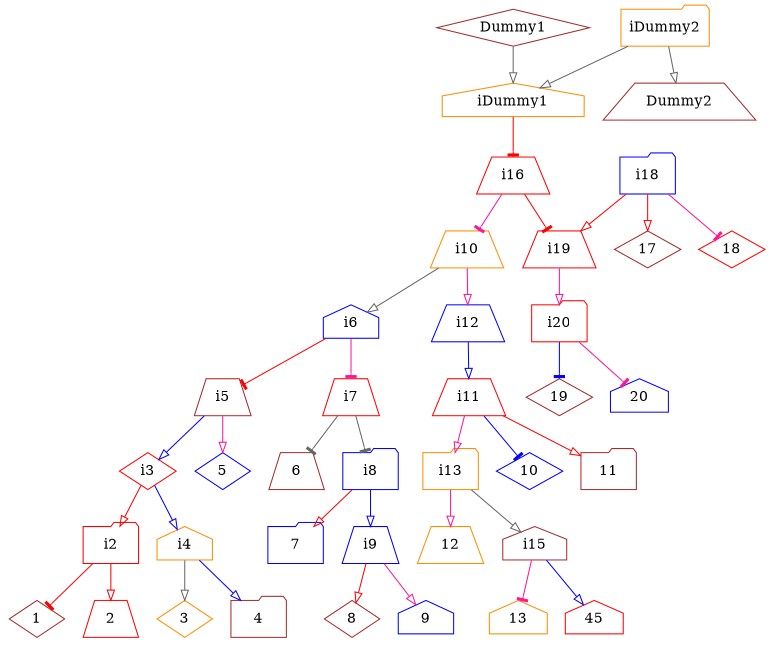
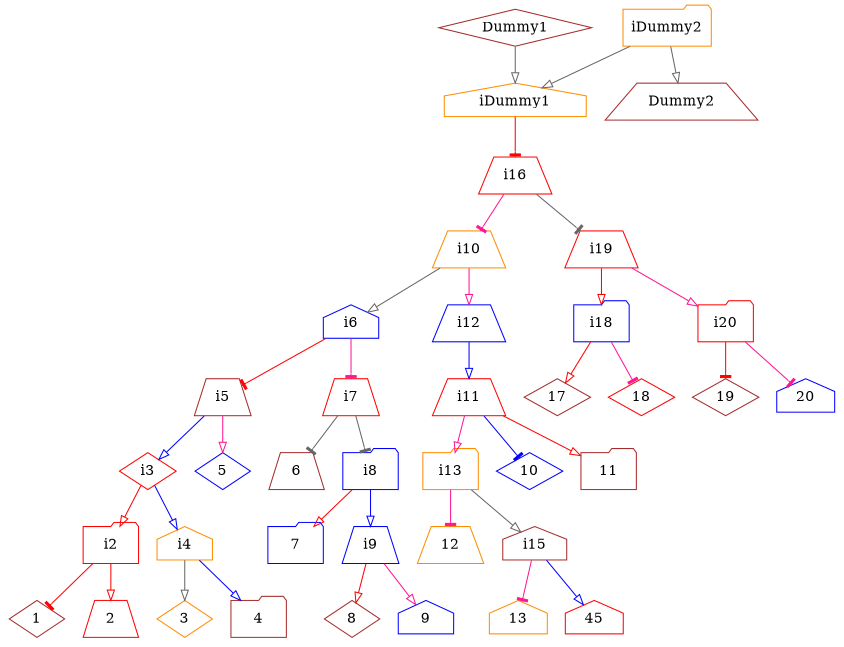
edge "i18" -> "i19": reversed
edge "i16" -> "i19": color red -> gray40
edge "i20" -> "19": color blue -> red
edge "i13" -> "12": arrowhead onormal -> tee
